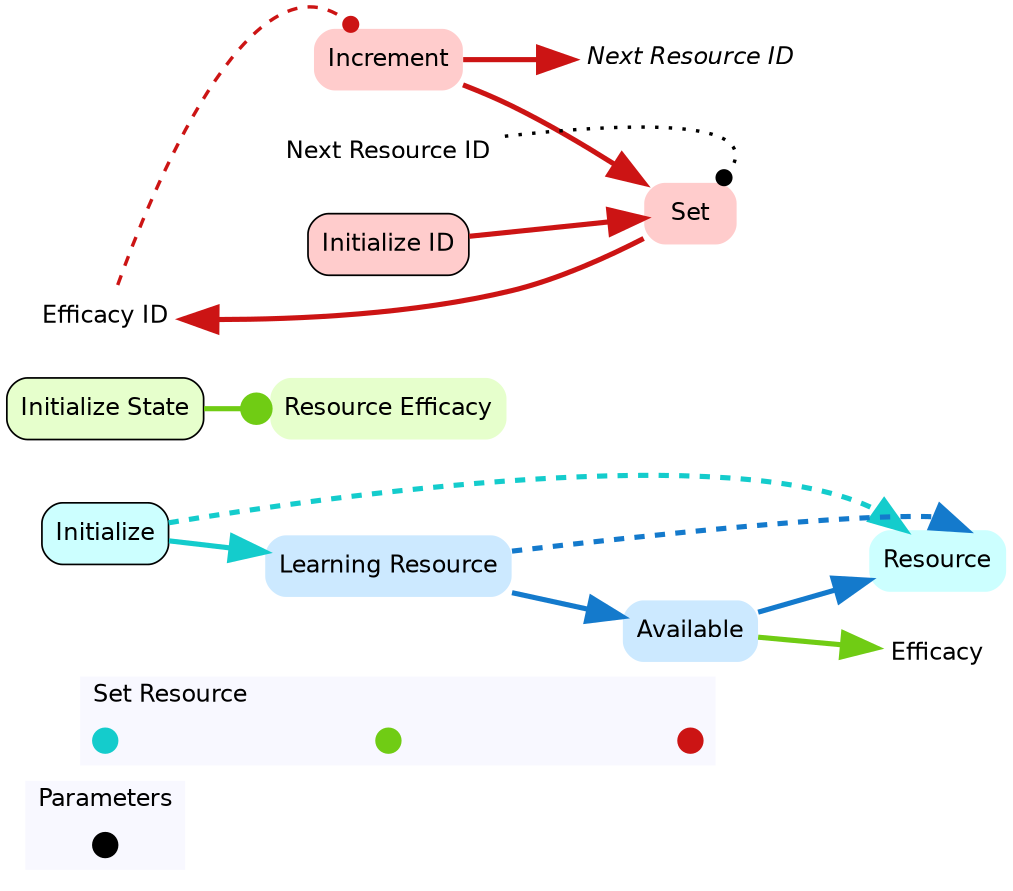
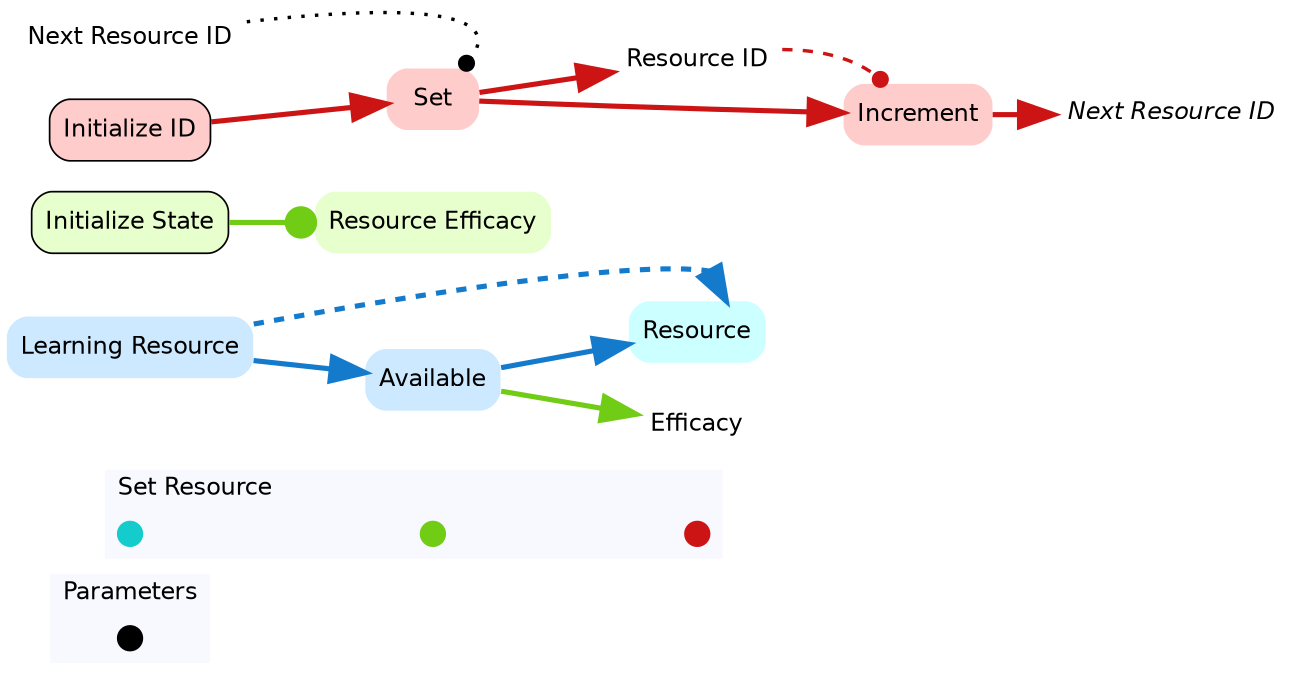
edge "Increment" -> "Set": reversed
node "Efficacy ID": label "Efficacy ID" -> "Resource ID"
node "Initialize": removed
